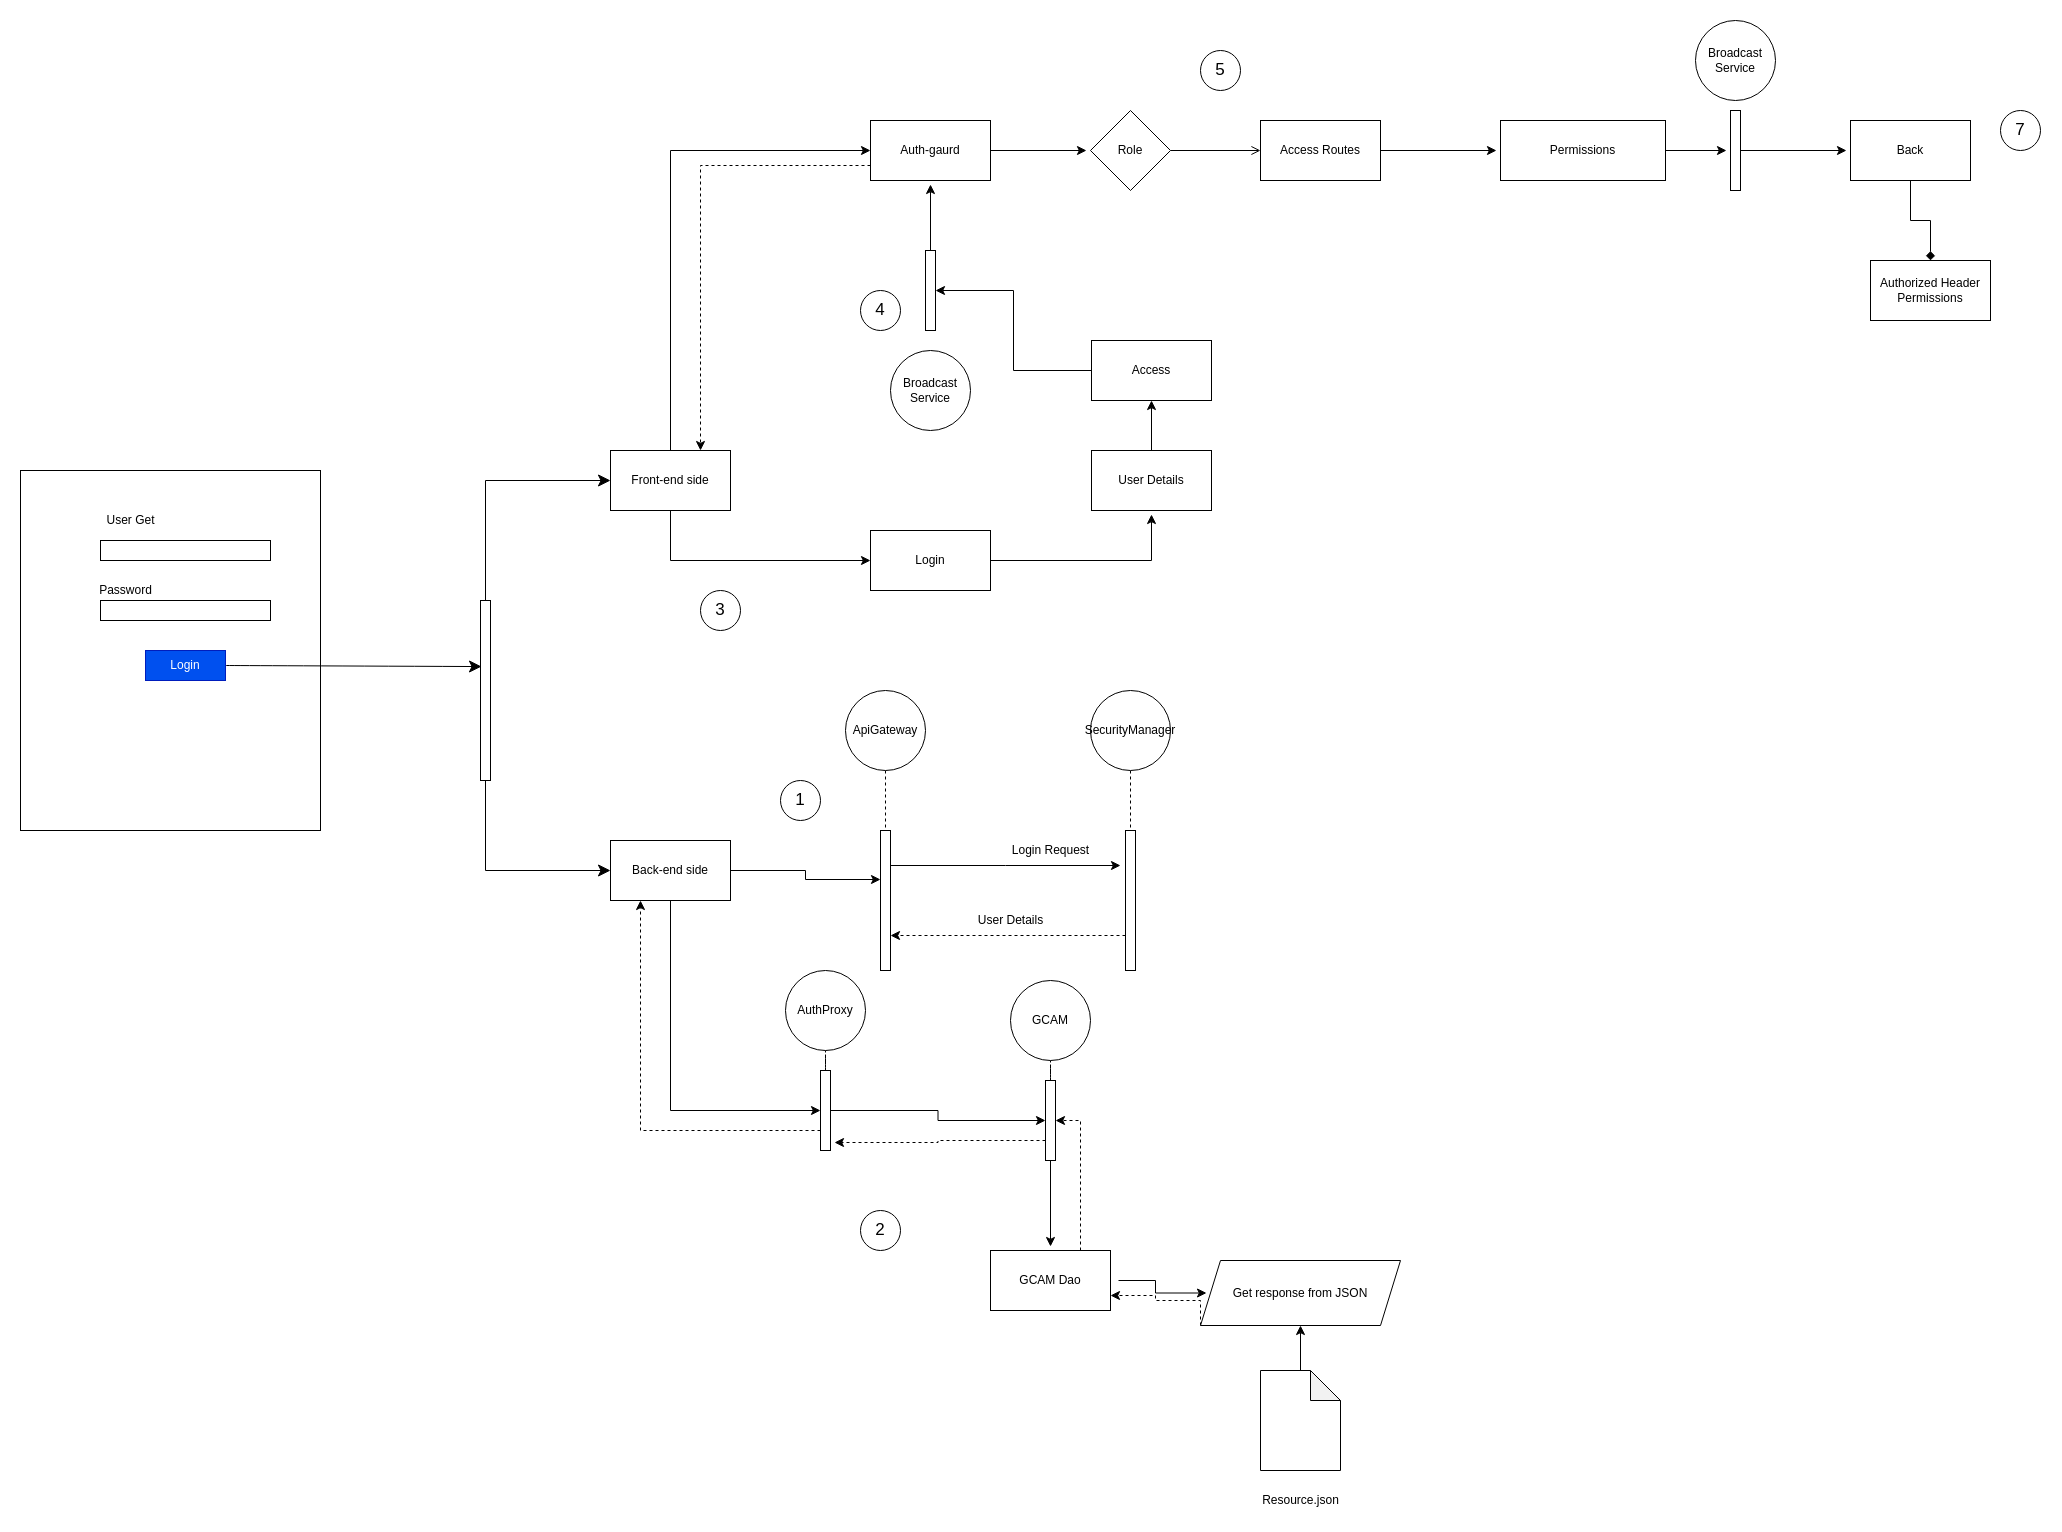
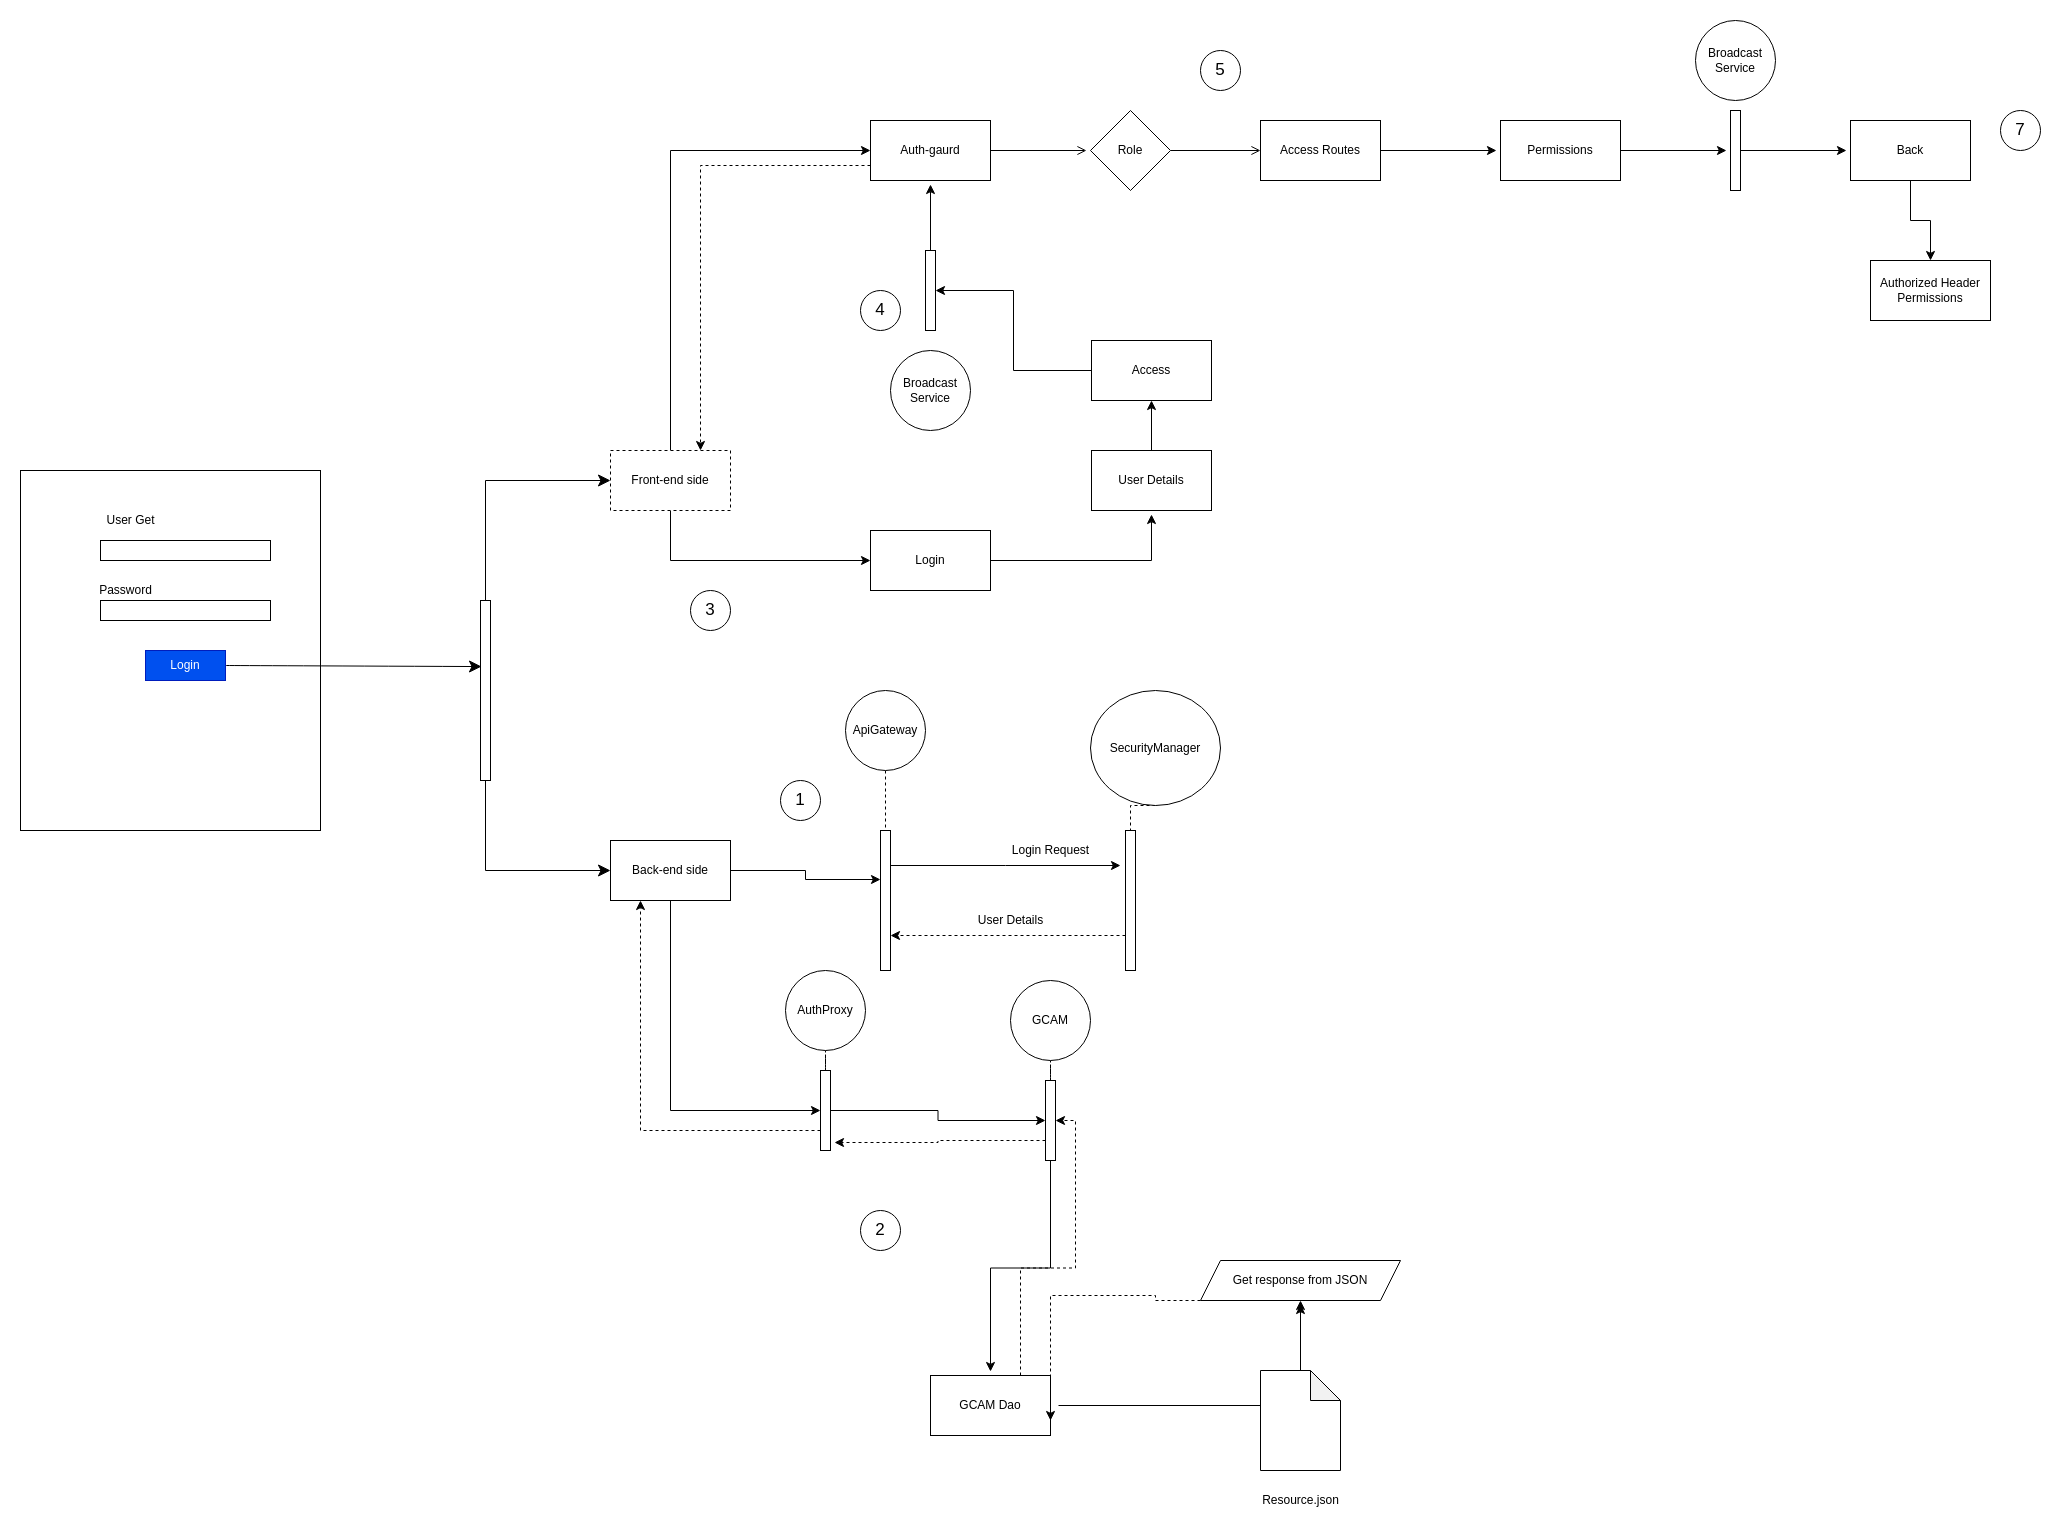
edge "Auth-gaurd" -> "Role": arrowhead classic -> open
node "Permissions": size 165x60 -> 120x60
edge "Back" -> "Authorized Header Permissions": arrowhead diamond -> classic
node "Front-end side": style solid -> dashed
node "3": moved (721, 611) -> (711, 611)
node "SecurityManager": size 80x80 -> 130x115
node "GCAM Dao": moved (1051, 1281) -> (991, 1406)
node "Get response from JSON": size 200x65 -> 200x40
